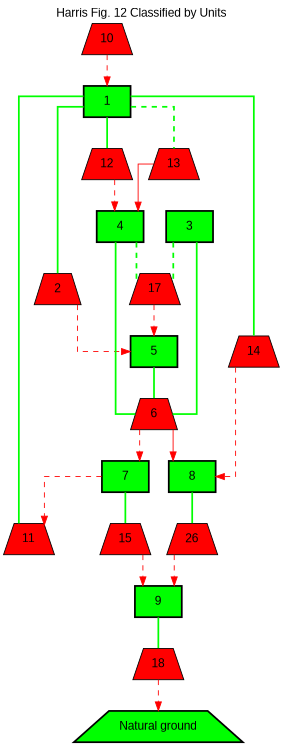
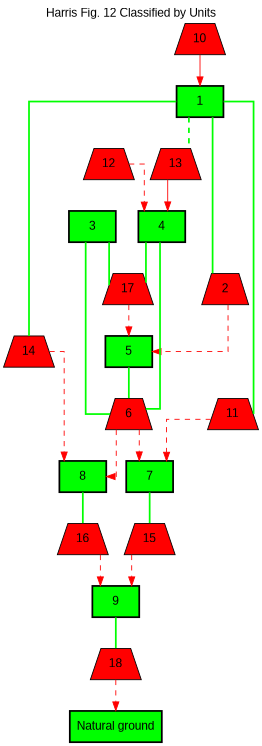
edge "10" -> "1": style dashed -> solid
edge "1" -- "12": removed
edge "4" -- "17": style dashed -> solid
edge "3" -- "17": style dashed -> solid
edge "6" -> "8": style solid -> dashed
edge "7" -> "11": reversed
node "26": label "26" -> "16"
node "Natural ground": shape trapezium -> box
